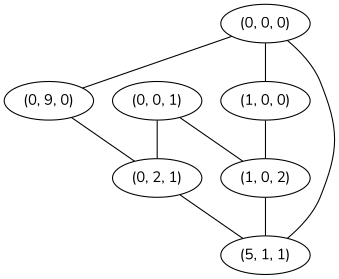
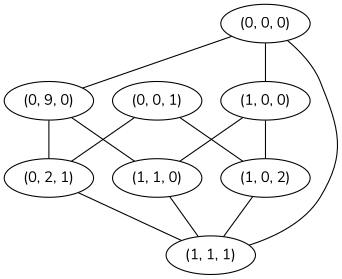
node "(1, 1, 0)": added
node "(5, 1, 1)": label "(5, 1, 1)" -> "(1, 1, 1)"
